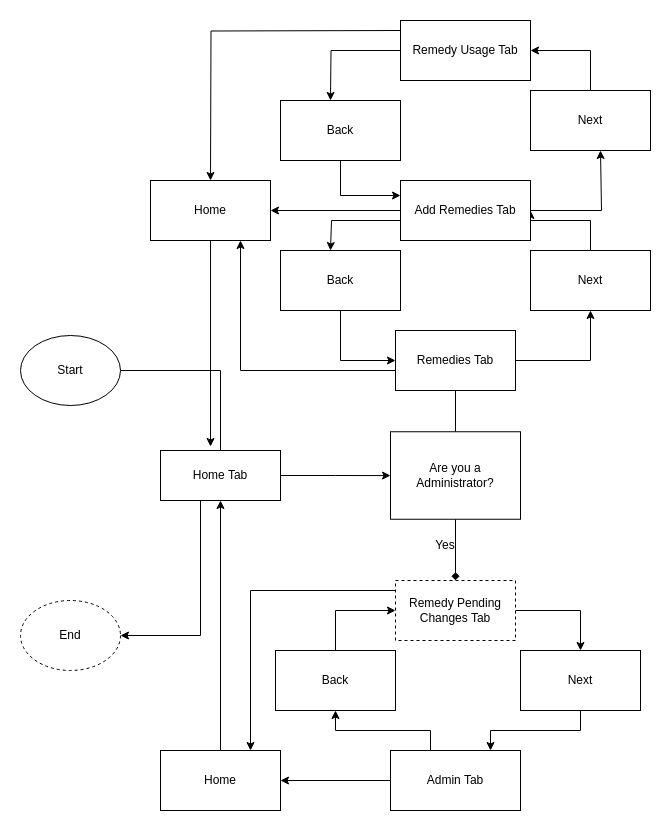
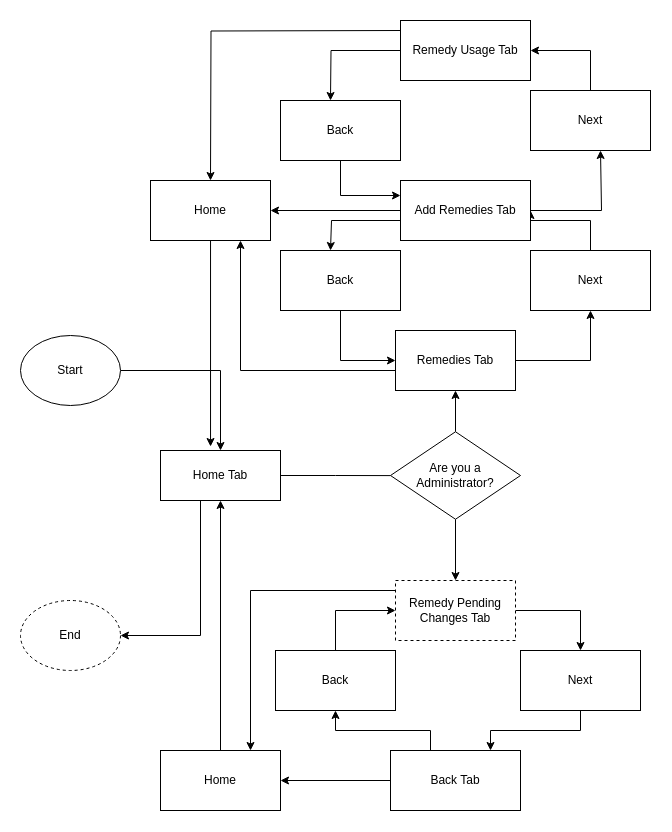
edge "Remedies Tab" -- "Are you a Administrator?": arrowhead none -> classic
edge "Start" -- "Home Tab": arrowhead none -> classic
edge "Home Tab" -> "Are you a Administrator?": arrowhead classic -> none
node "Are you a Administrator?": shape rectangle -> diamond
node "Yes": removed
edge "Are you a Administrator?" -> "Remedy Pending Changes Tab": arrowhead diamond -> classic
node "Admin Tab": label "Admin Tab" -> "Back Tab"
